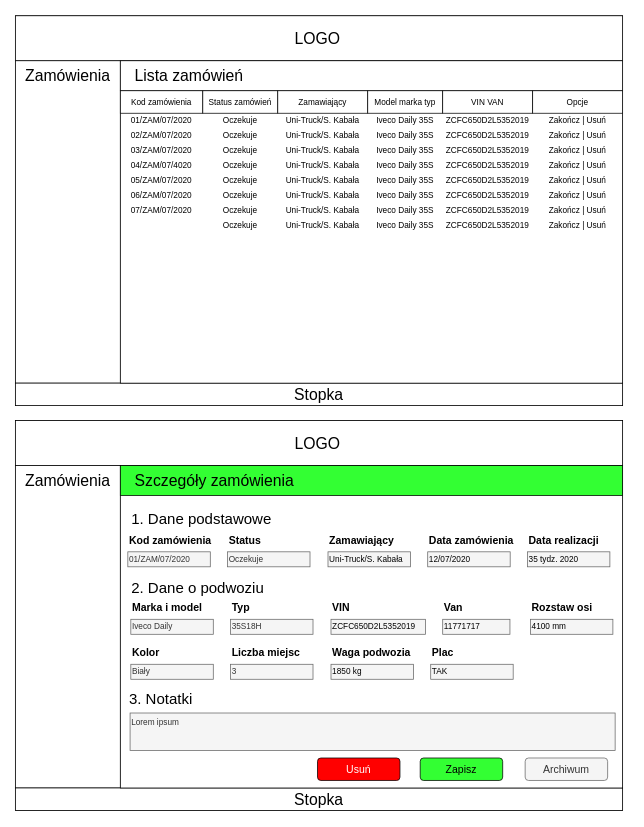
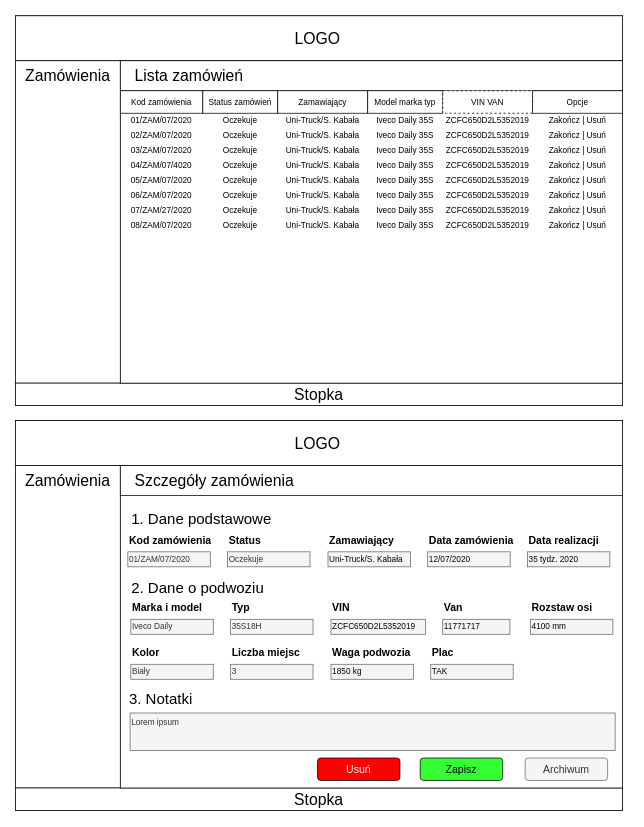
node "VIN VAN": style solid -> dashed
node "07/ZAM/07/2020": label "07/ZAM/07/2020" -> "07/ZAM/27/2020"
node "08/ZAM/07/2020": added
node "Szczegóły zamówienia": fillcolor #33ff33 -> #ffffff
